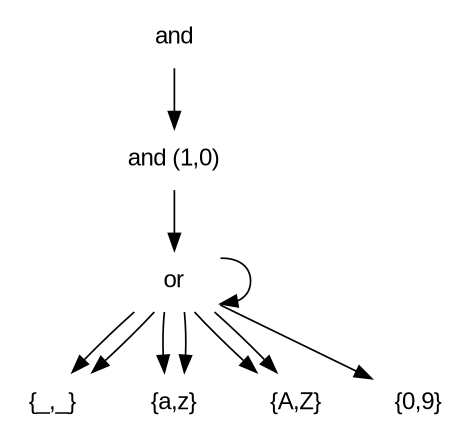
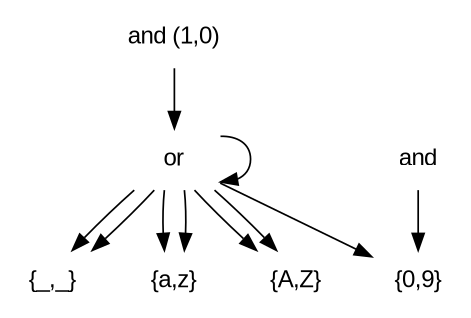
edge "and" -> "and (1,0)": now "and" -> "{0,9}"
